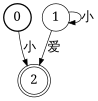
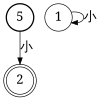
node "0": label "0" -> "5"
edge "1" -> "2": removed, label "爱"
